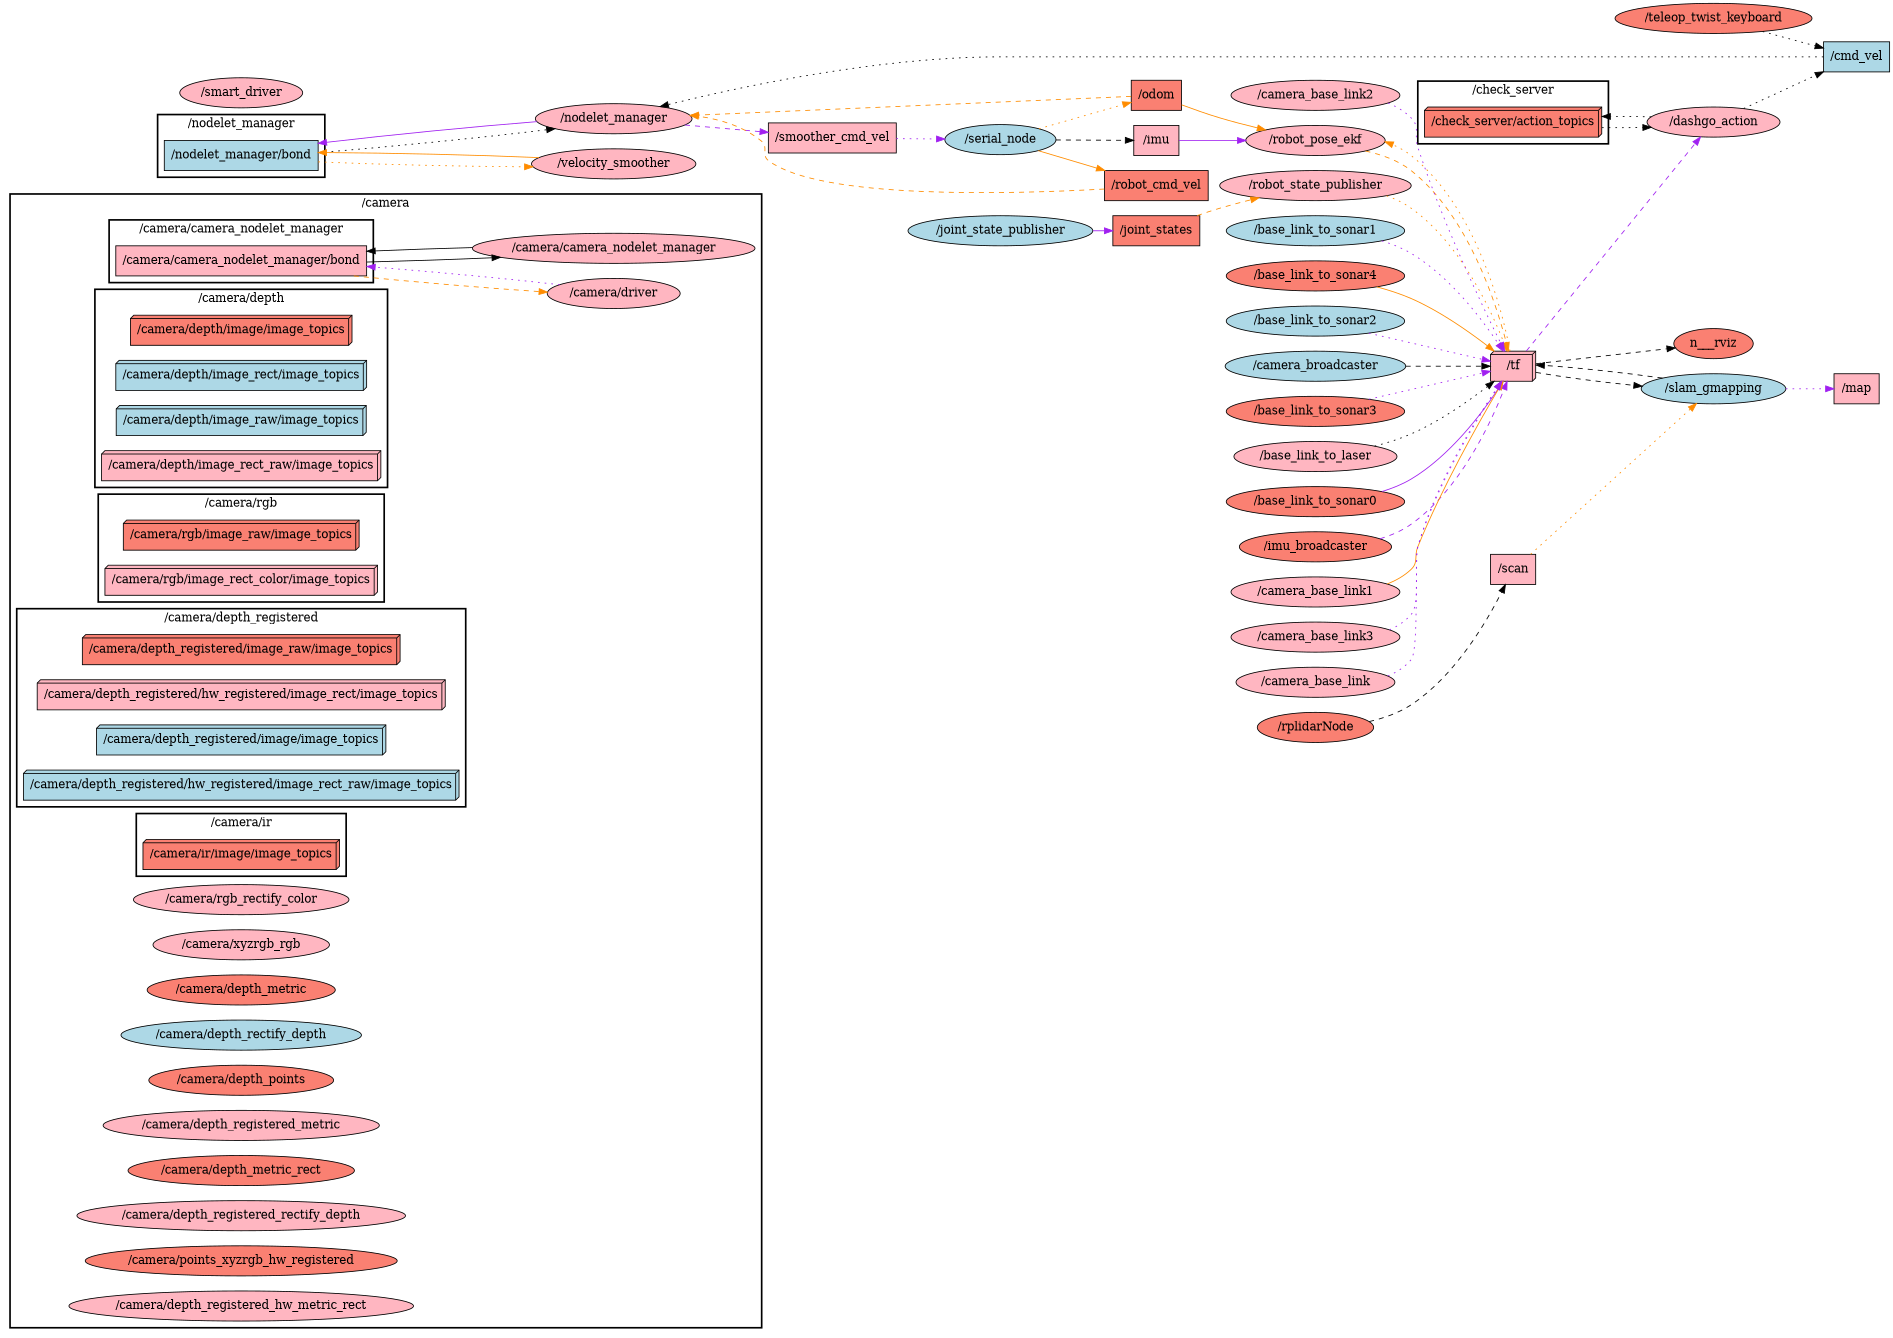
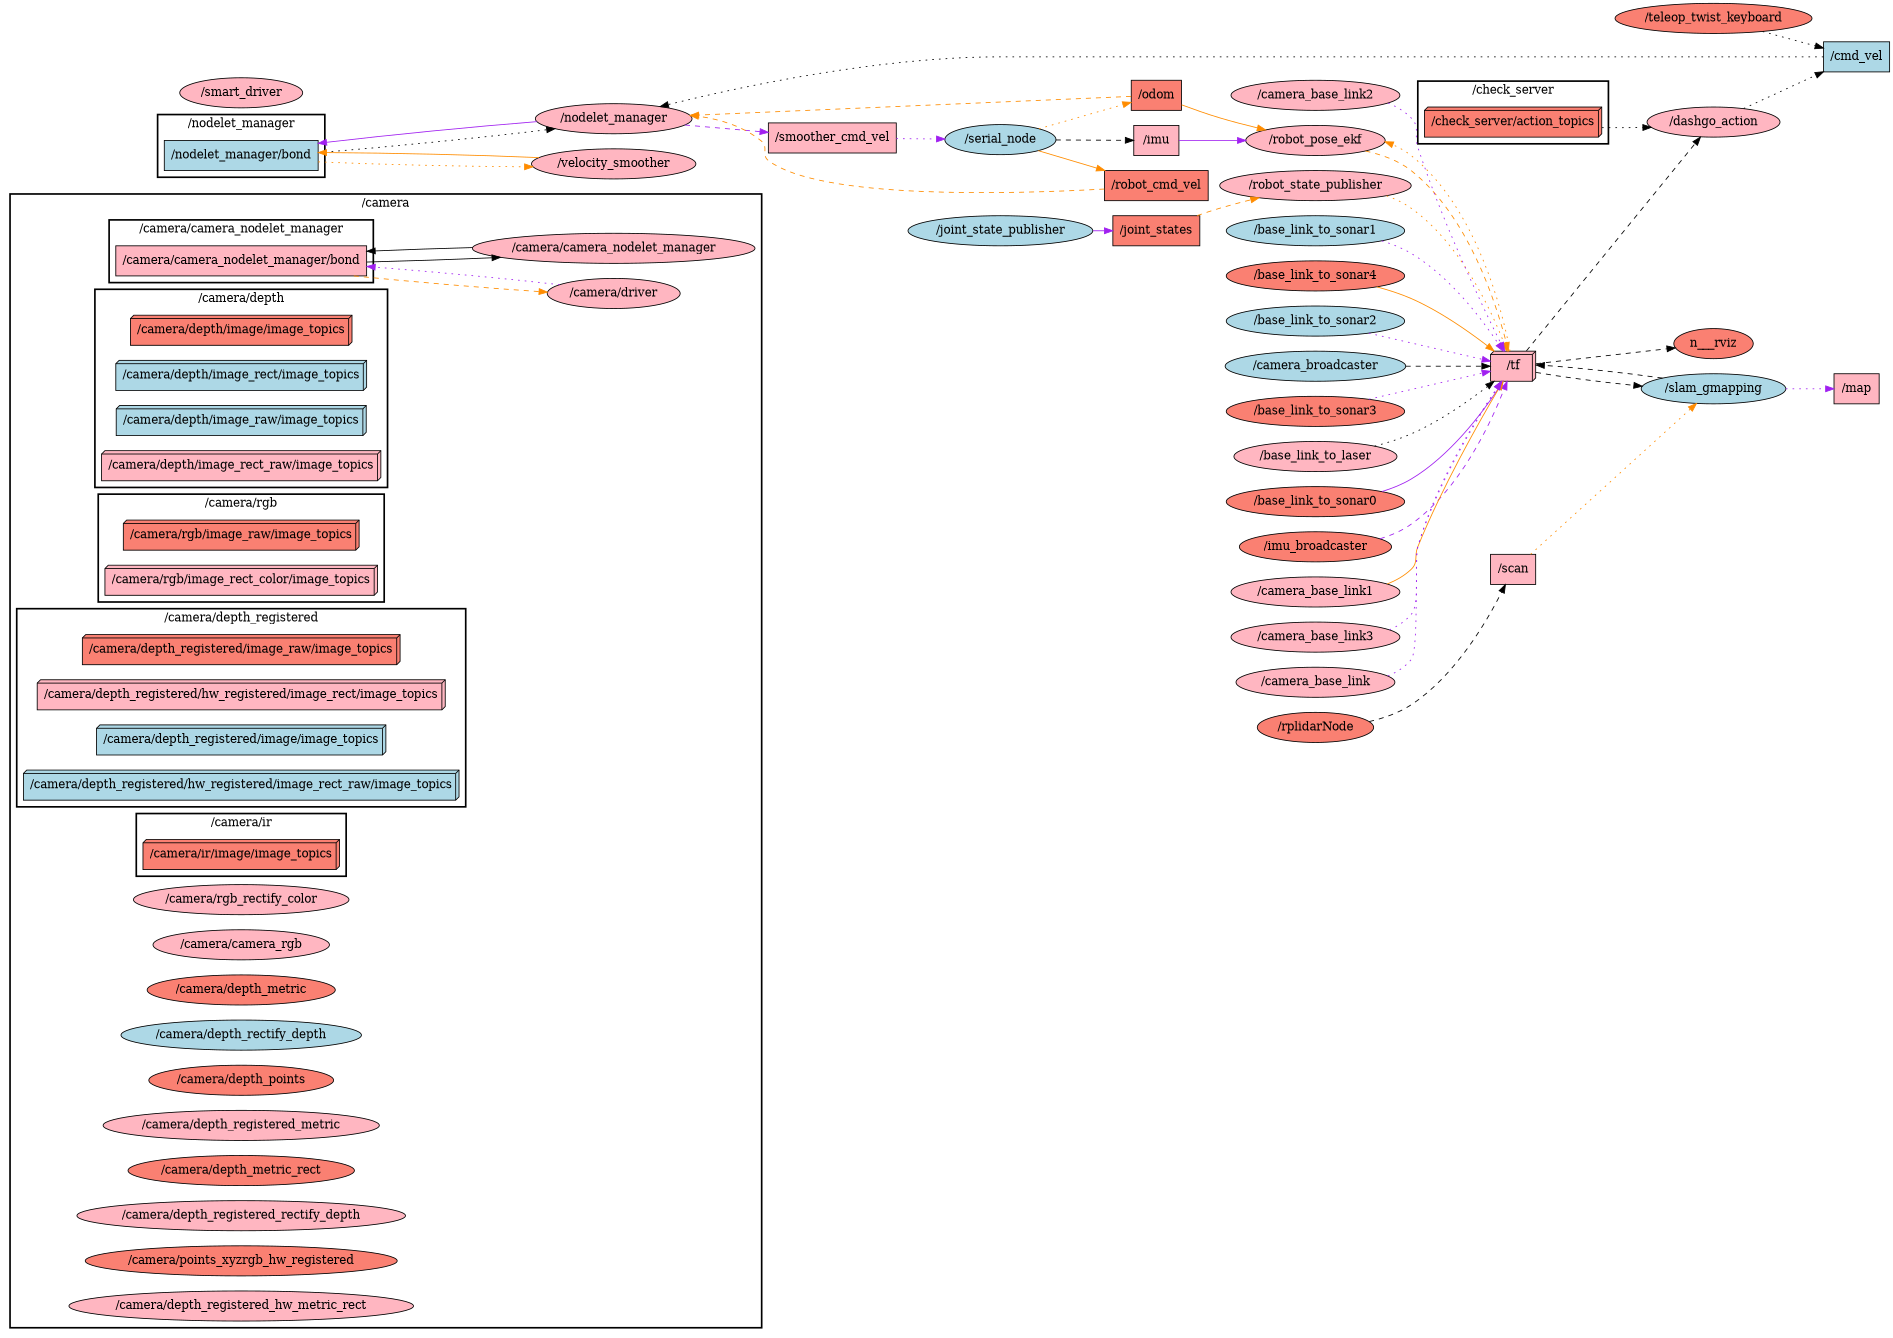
edge "/dashgo_action" -> "/check_server/action_topics": removed
edge "/tf" -> "/dashgo_action": color purple -> black
node "/camera/xyzrgb_rgb": label "/camera/xyzrgb_rgb" -> "/camera/camera_rgb"
